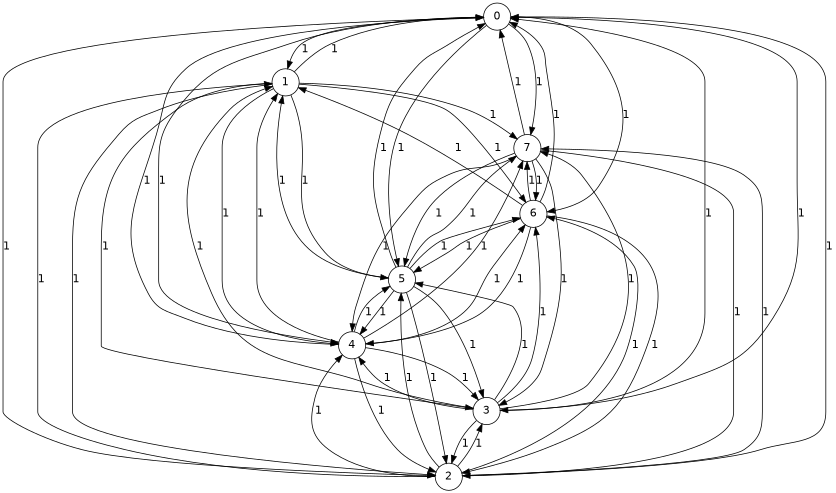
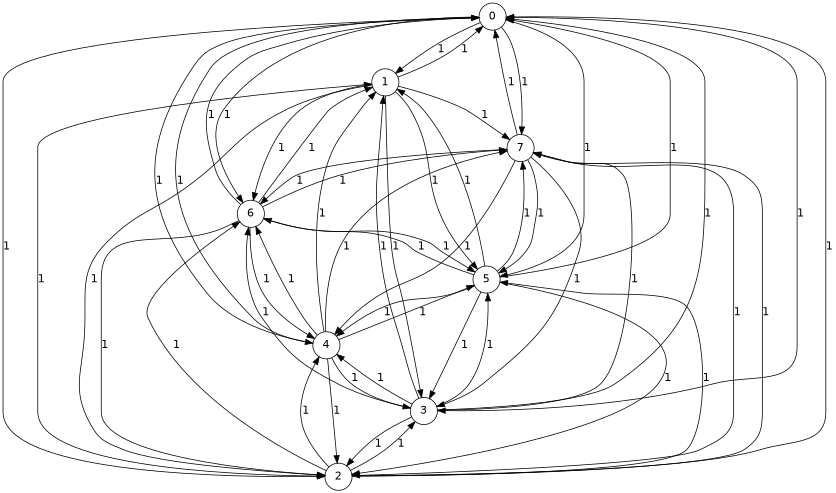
edge "1" -> "4": removed, label "1"
